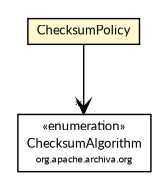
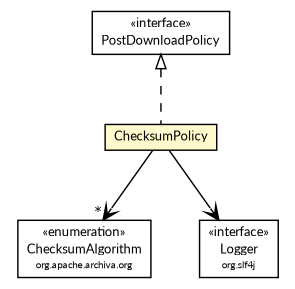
node "PostDownloadPolicy": added
node "Logger": added
